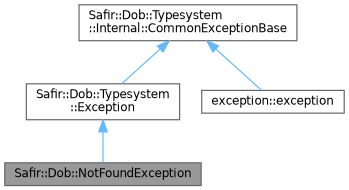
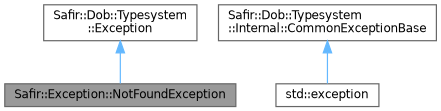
edge "Safir::Dob::Typesystem ::Exception" -> "Safir::Dob::Typesystem ::Internal::CommonExceptionBase": removed
node "exception::exception": label "exception::exception" -> "std::exception"
node "Safir::Dob::NotFoundException": label "Safir::Dob::NotFoundException" -> "Safir::Exception::NotFoundException"
